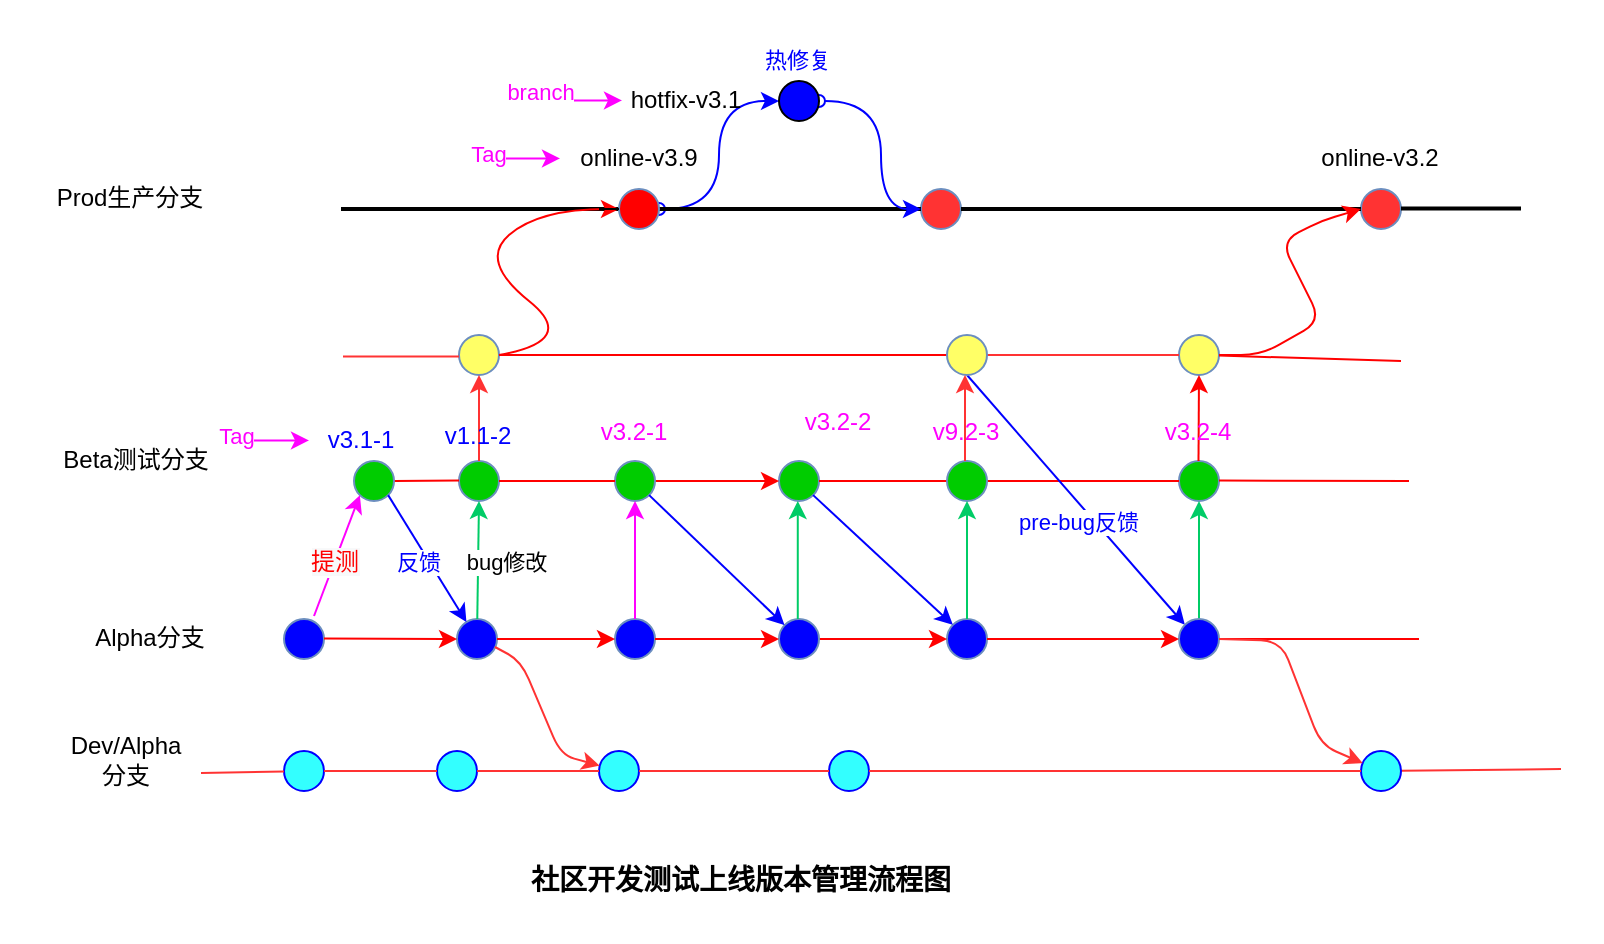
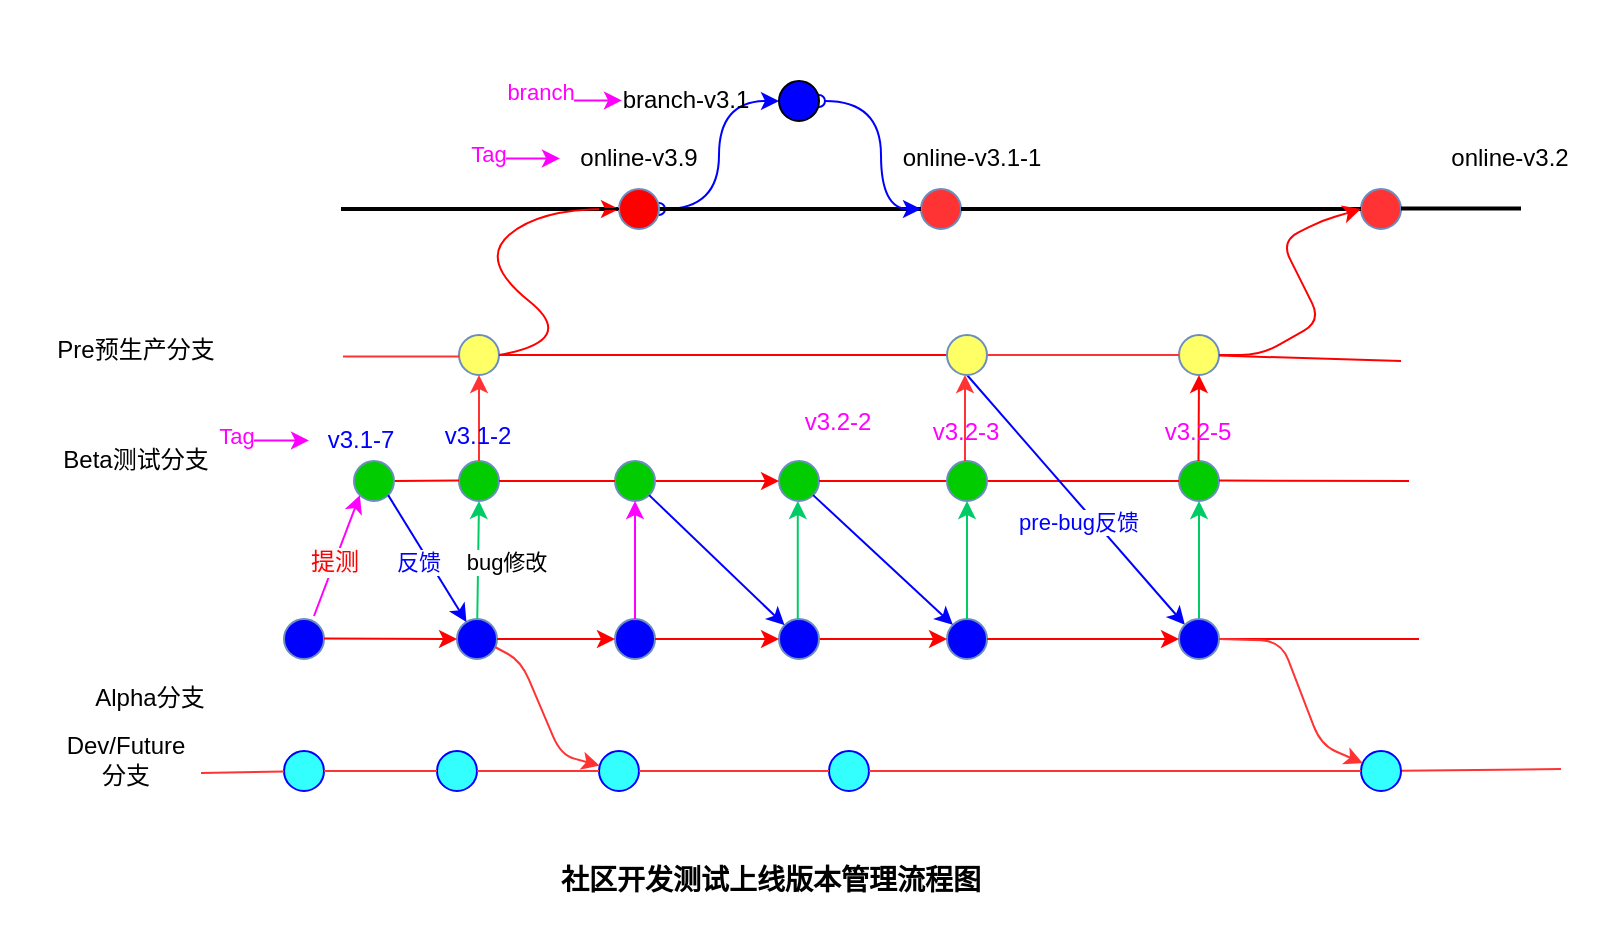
node "热修复": removed
node "hotfix-v3.1": label "hotfix-v3.1" -> "branch-v3.1"
node "online-v3.1-1": added
node "online-v3.2": moved (1381, 159) -> (1511, 159)
node "Prod生产分支": removed
node "Pre预生产分支": added
node "v3.2-1": removed
node "v9.2-3": label "v9.2-3" -> "v3.2-3"
node "v3.2-4": label "v3.2-4" -> "v3.2-5"
node "v1.1-2": label "v1.1-2" -> "v3.1-2"
node "v3.1-1": label "v3.1-1" -> "v3.1-7"
node "Alpha分支": moved (151, 639) -> (151, 699)
node "Dev/Alpha分支": label "Dev/Alpha分支" -> "Dev/Future分支"
node "社区开发测试上线版本管理流程图": moved (742, 881) -> (772, 881)
